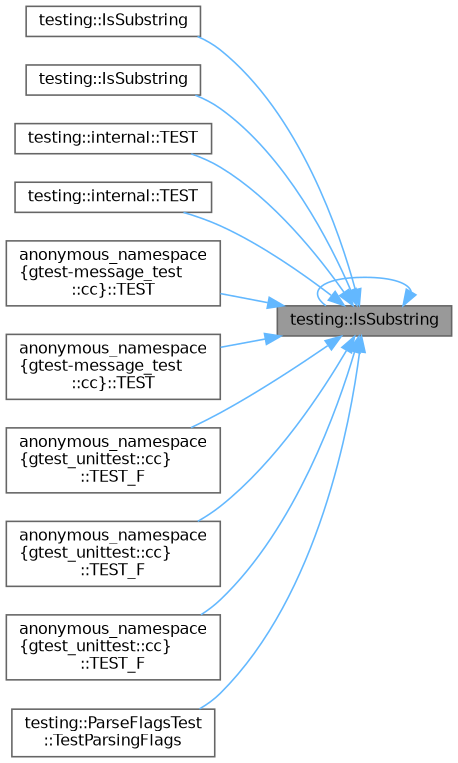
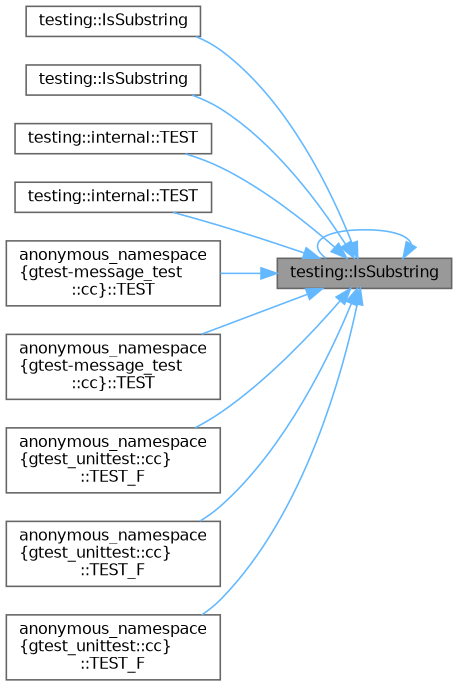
node "testing::ParseFlagsTest ::TestParsingFlags": removed
